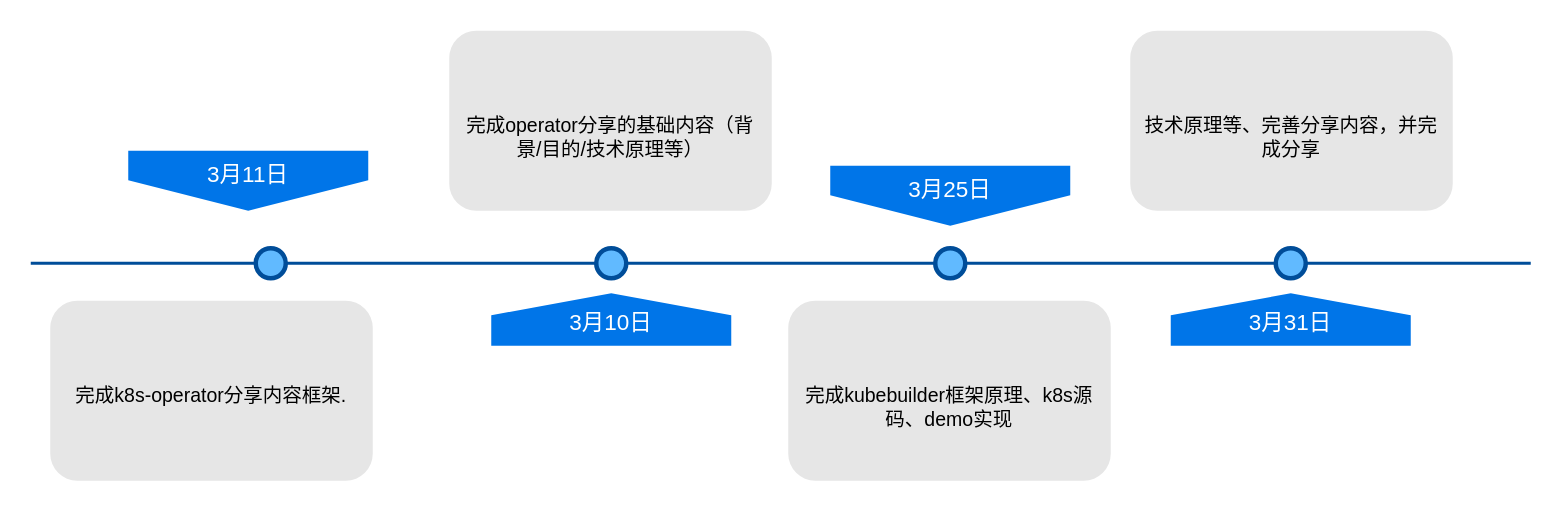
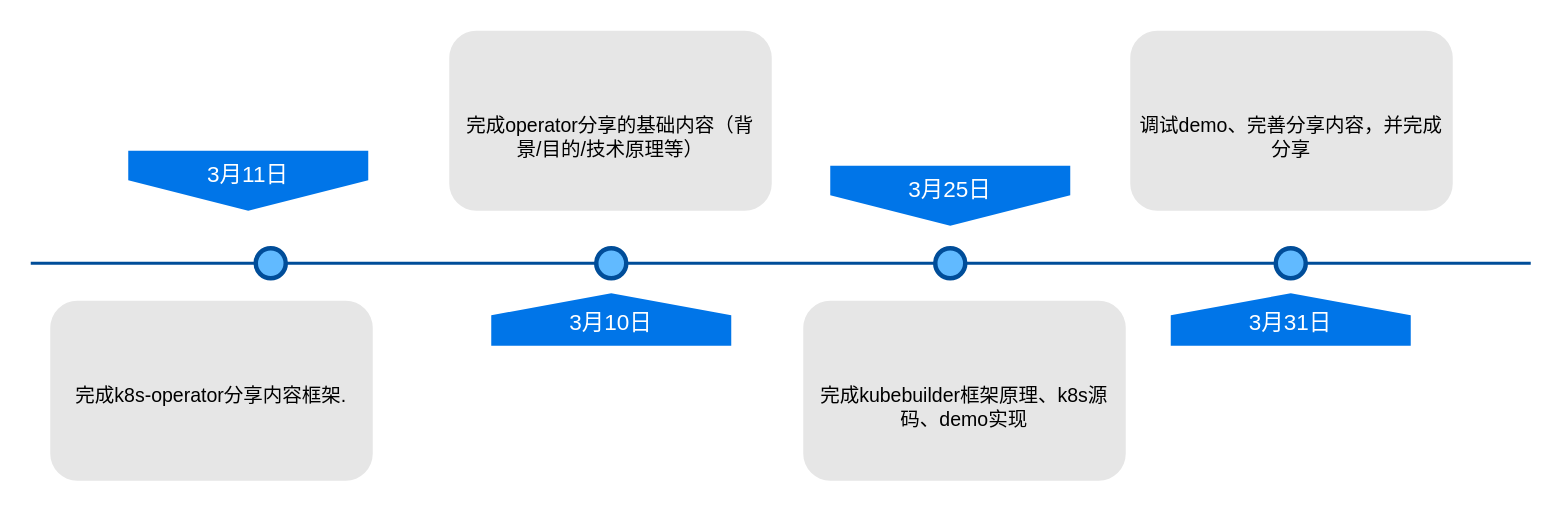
node "技术原理等、完善分享内容，并完成分享": label "技术原理等、完善分享内容，并完成分享" -> "调试demo、完善分享内容，并完成分享"
node "完成kubebuilder框架原理、k8s源码、demo实现": moved (950, 391) -> (965, 391)
